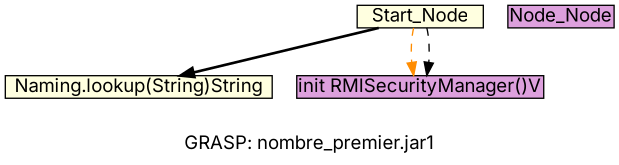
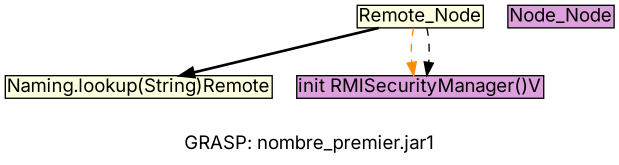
node "Start_Node": label "Start_Node" -> "Remote_Node"
node "Naming.lookup(String)String": label "Naming.lookup(String)String" -> "Naming.lookup(String)Remote"
